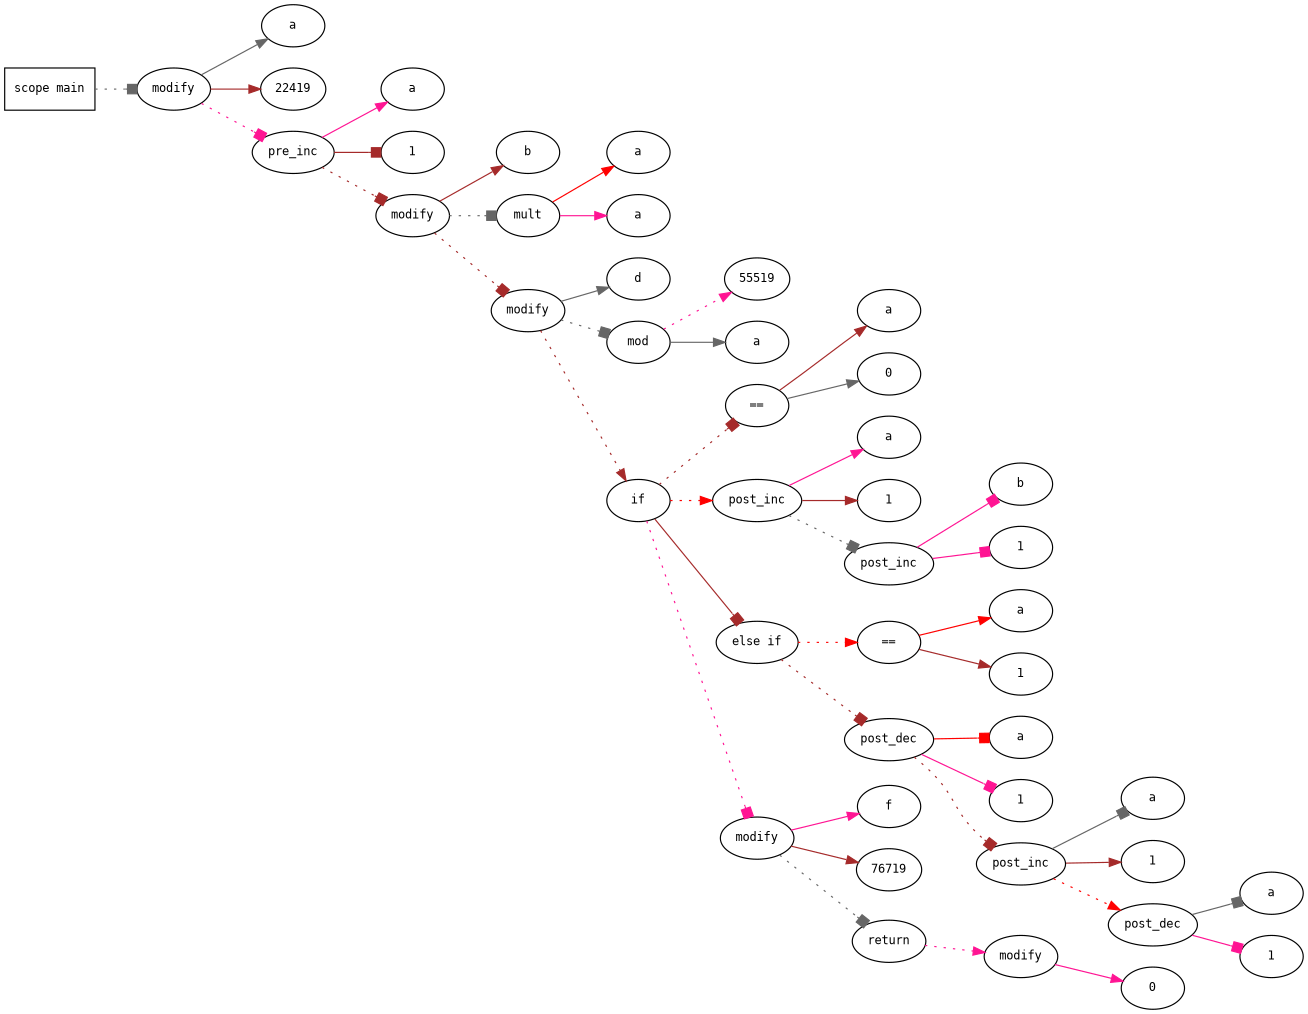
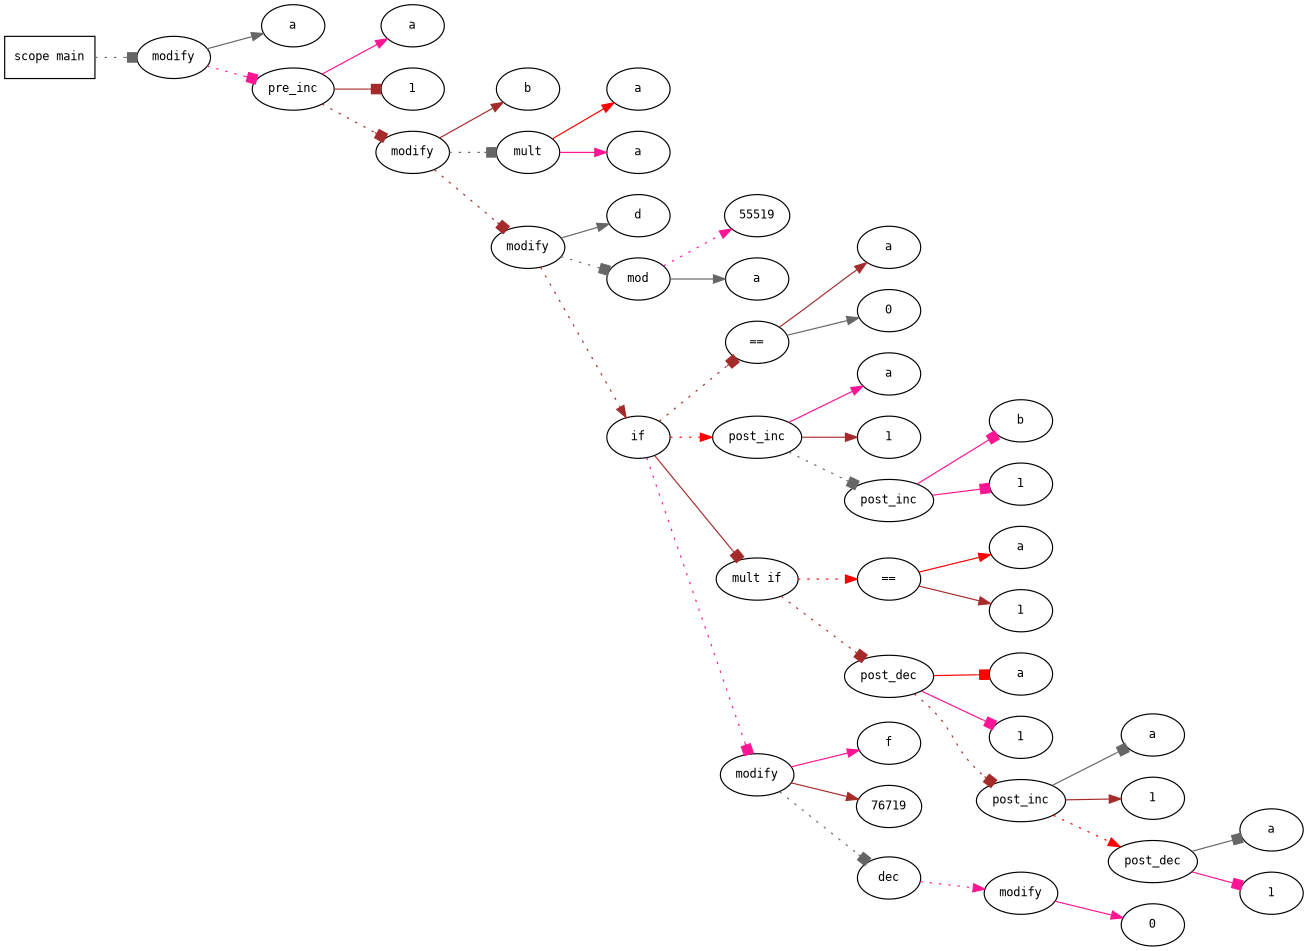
node "22419": removed
node "else if": label "else if" -> "mult if"
node "return": label "return" -> "dec"
